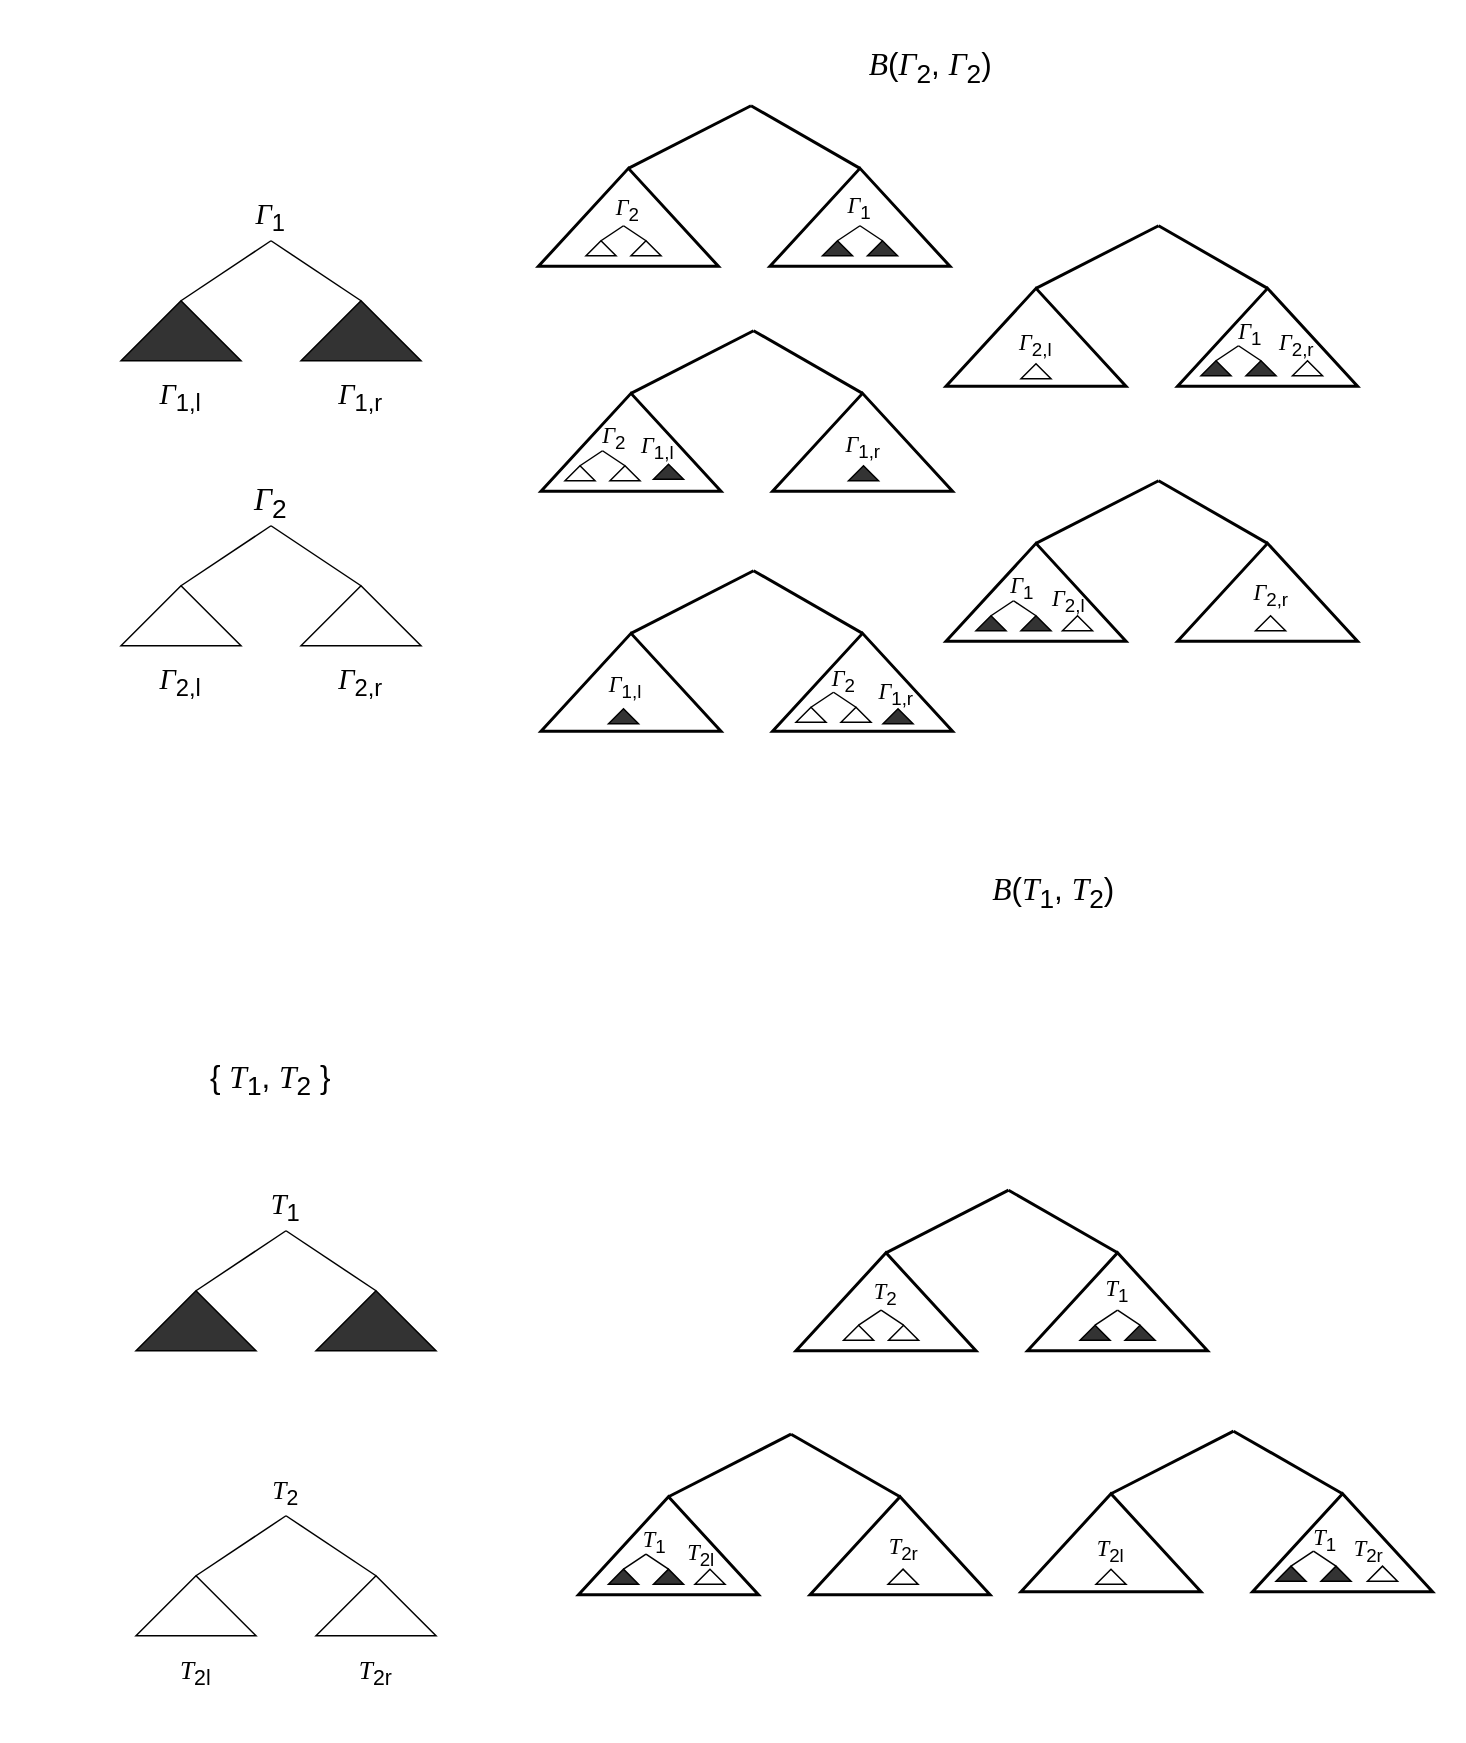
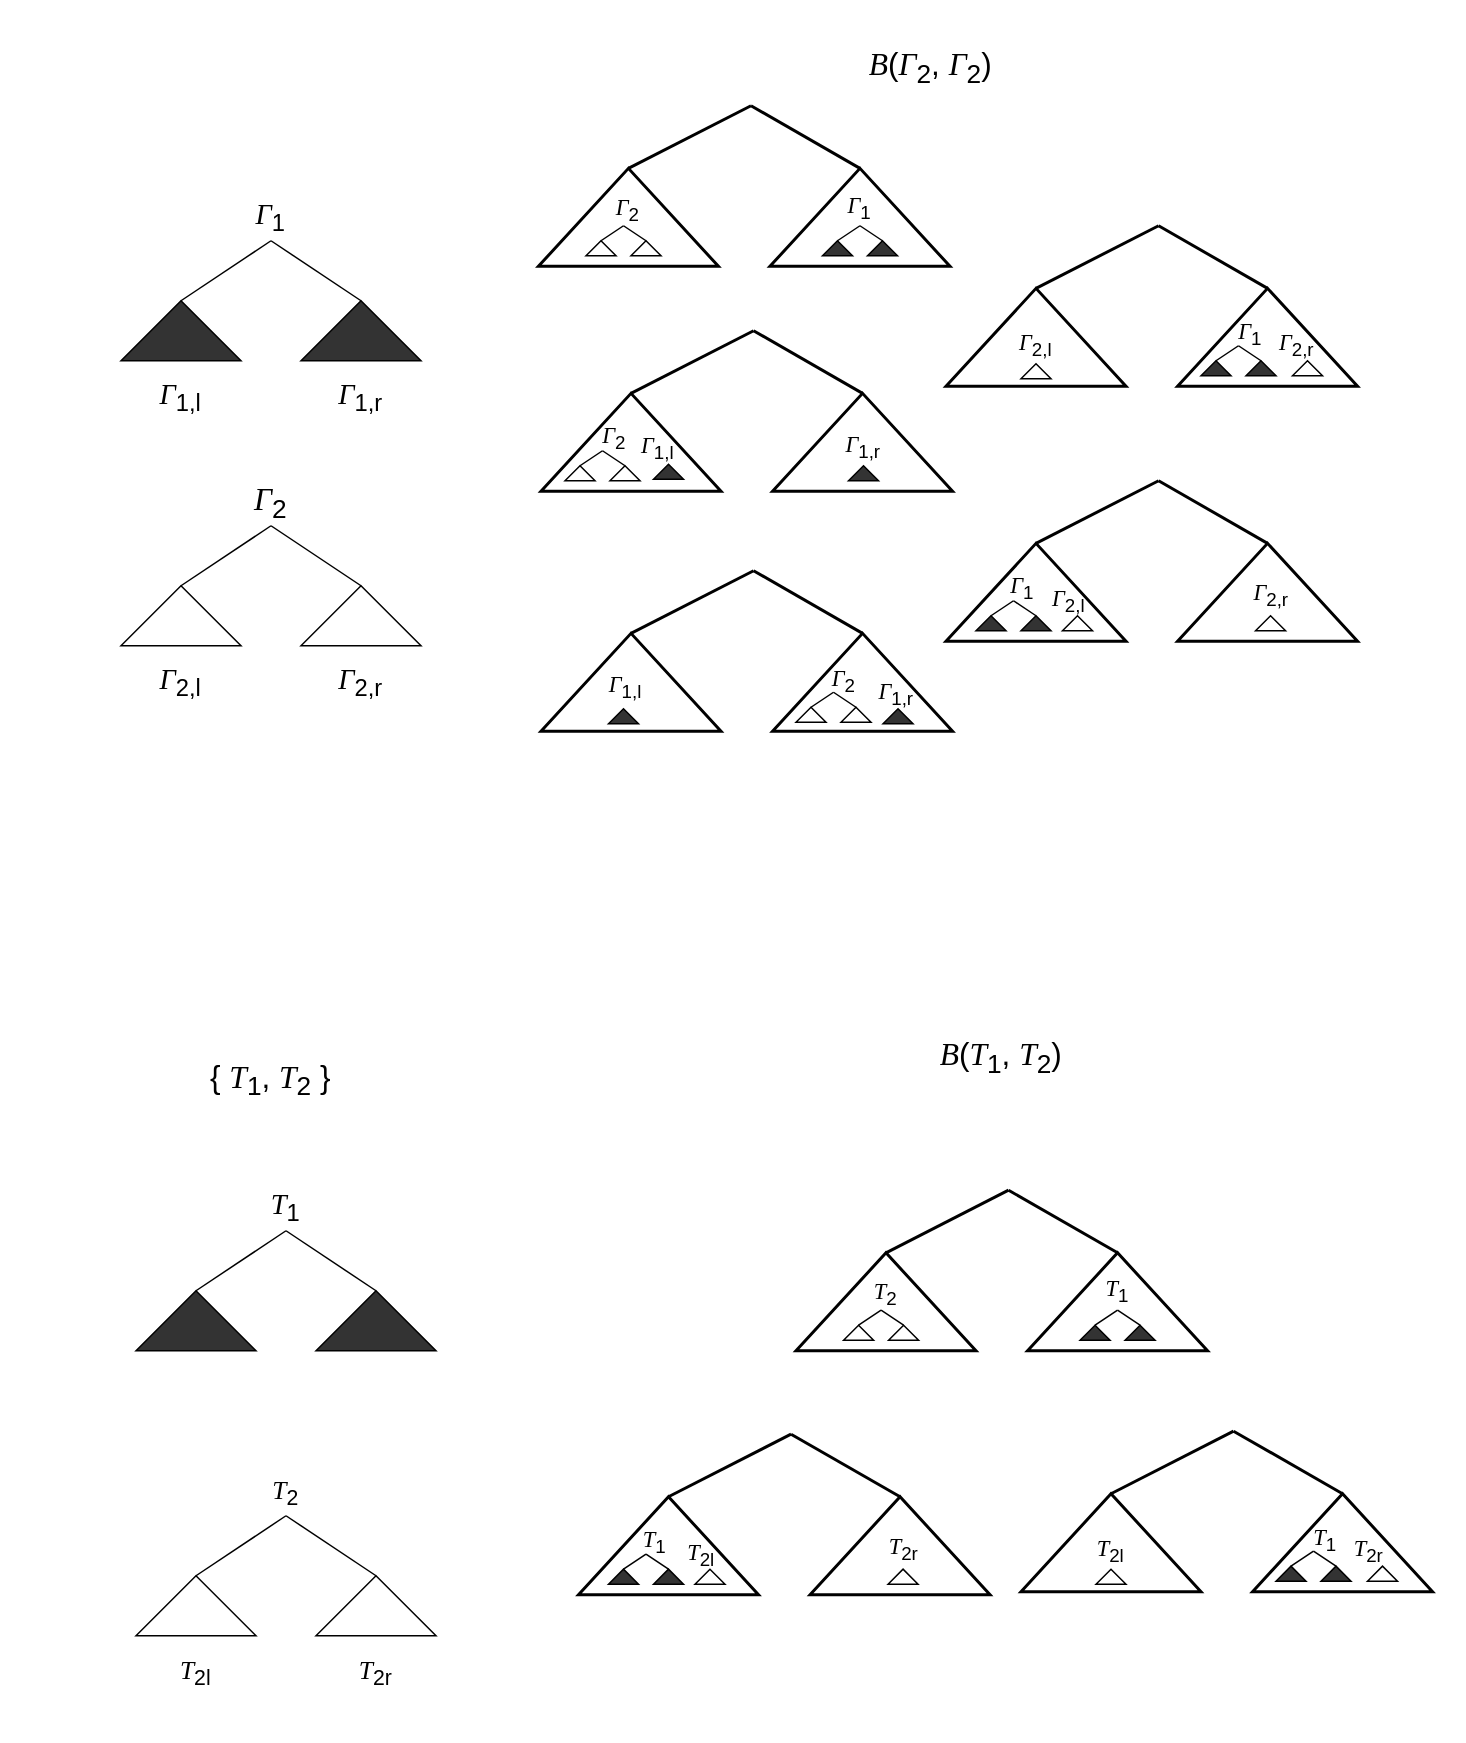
node "B(T1, T2)2 2": moved (1054, 893) -> (1002, 1058)
